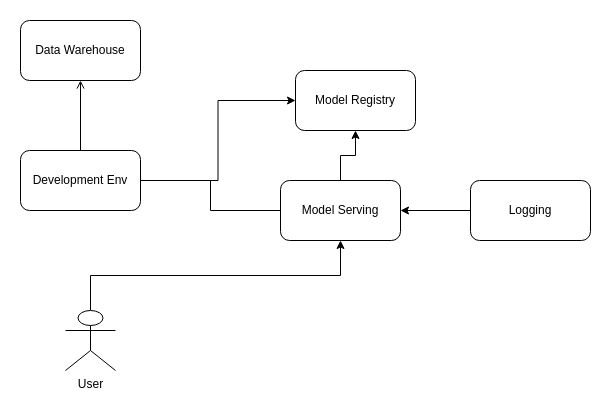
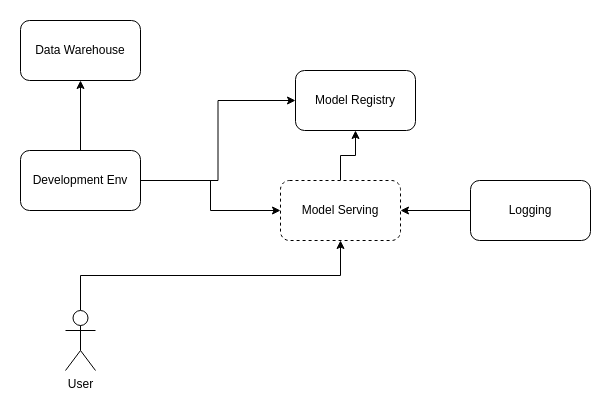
edge "Development Env" -> "Data Warehouse": arrowhead open -> classic
edge "Development Env" -- "Model Serving": arrowhead none -> classic
node "Model Serving": style solid -> dashed
node "User": size 50x60 -> 30x60
